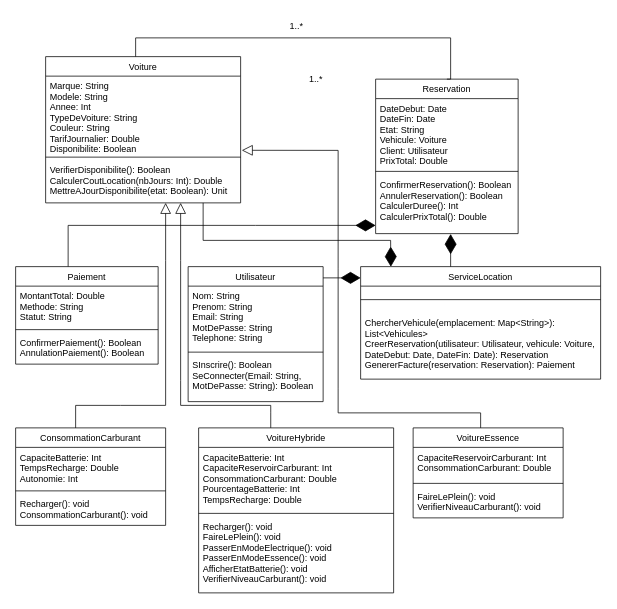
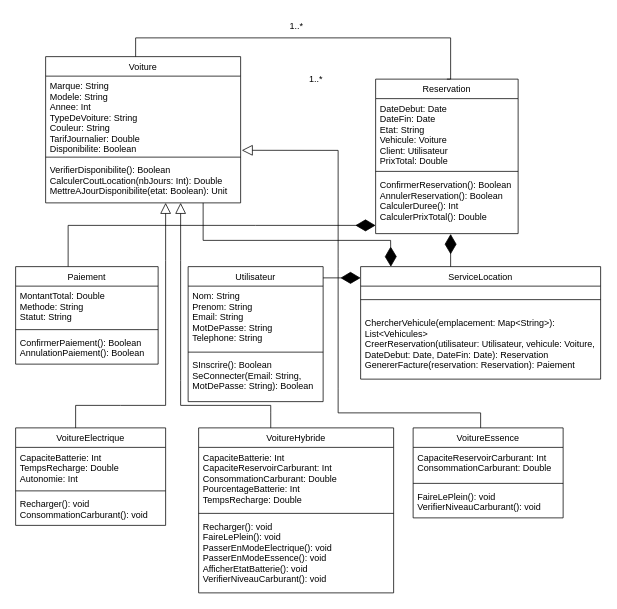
node "ConsommationCarburant": label "ConsommationCarburant" -> "VoitureElectrique"
